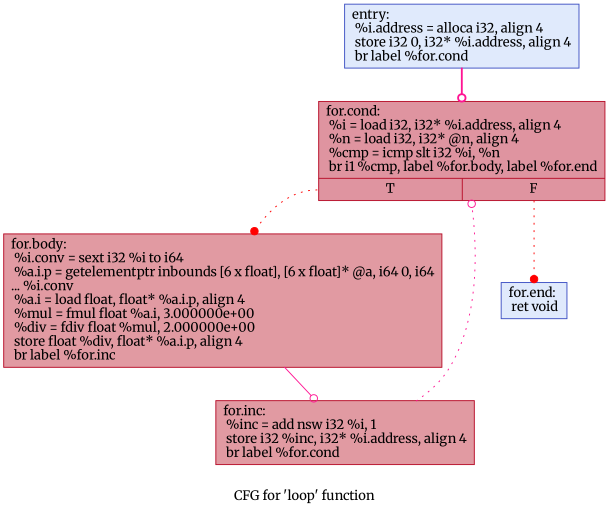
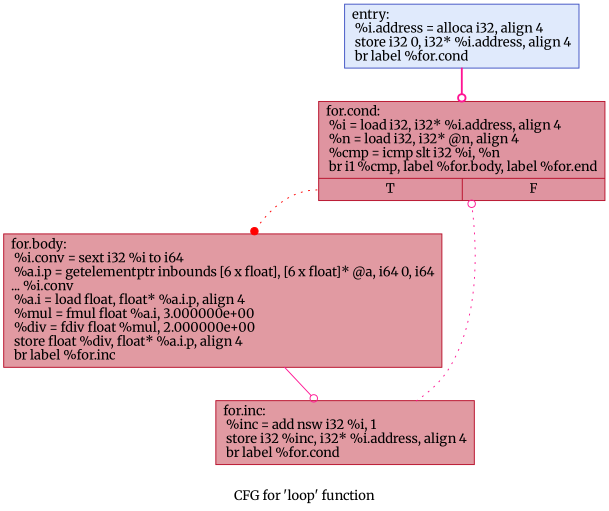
node "for.end:": removed
